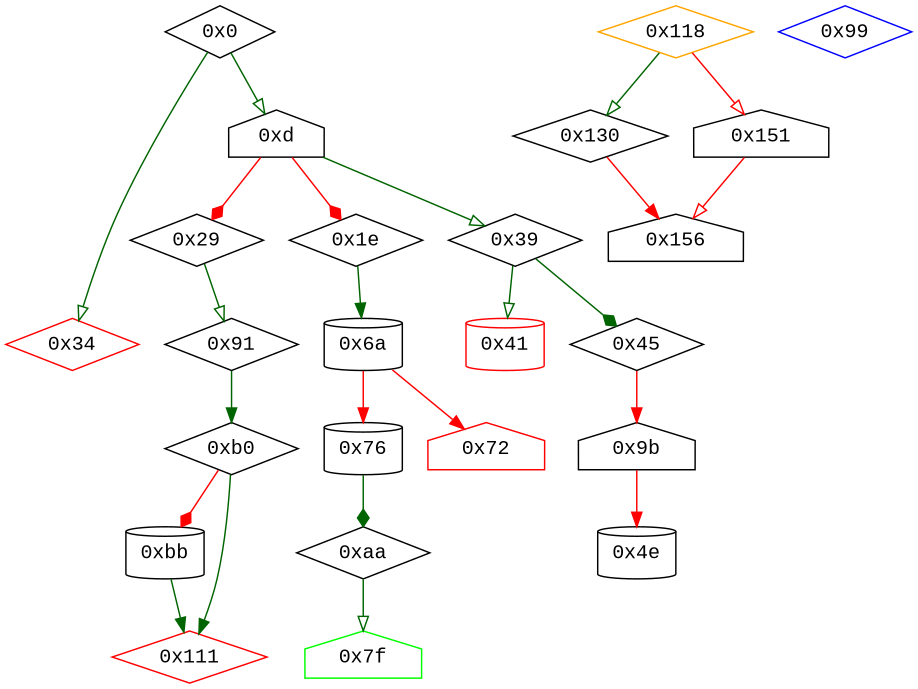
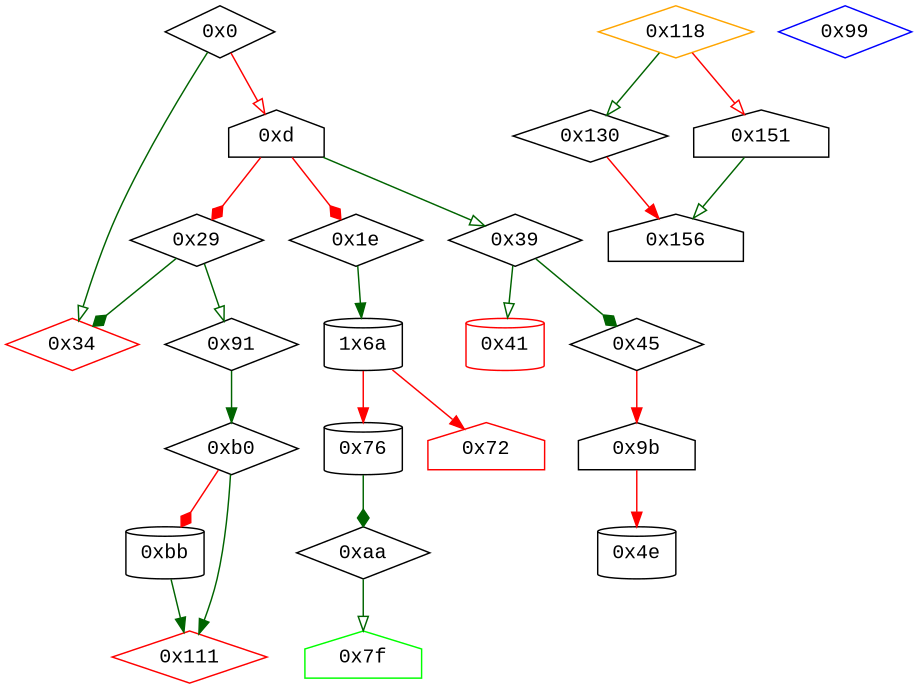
edge "0x0" -> "0xd": color darkgreen -> red
edge "0x151" -> "0x156": color red -> darkgreen
edge "0x29" -> "0x34": added
node "0x6a": label "0x6a" -> "1x6a"
